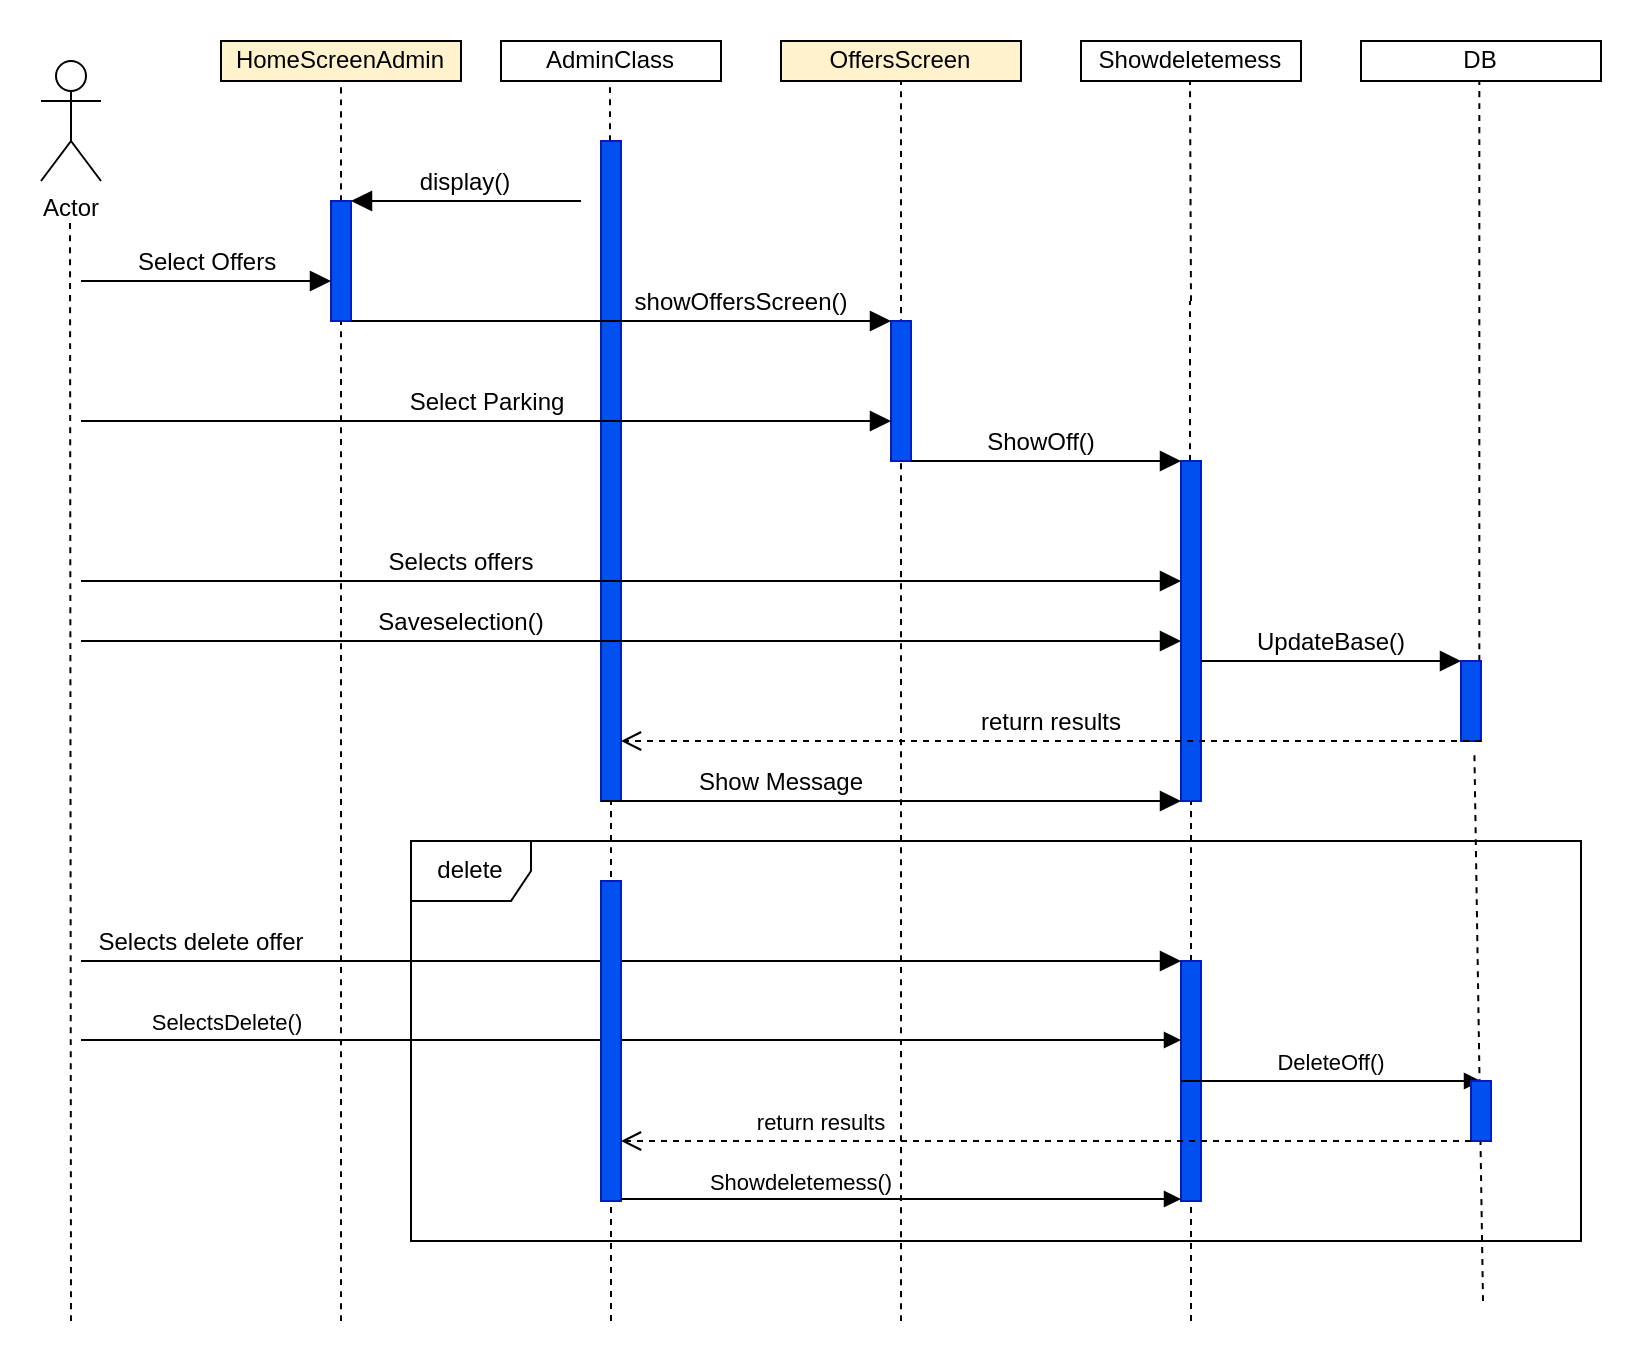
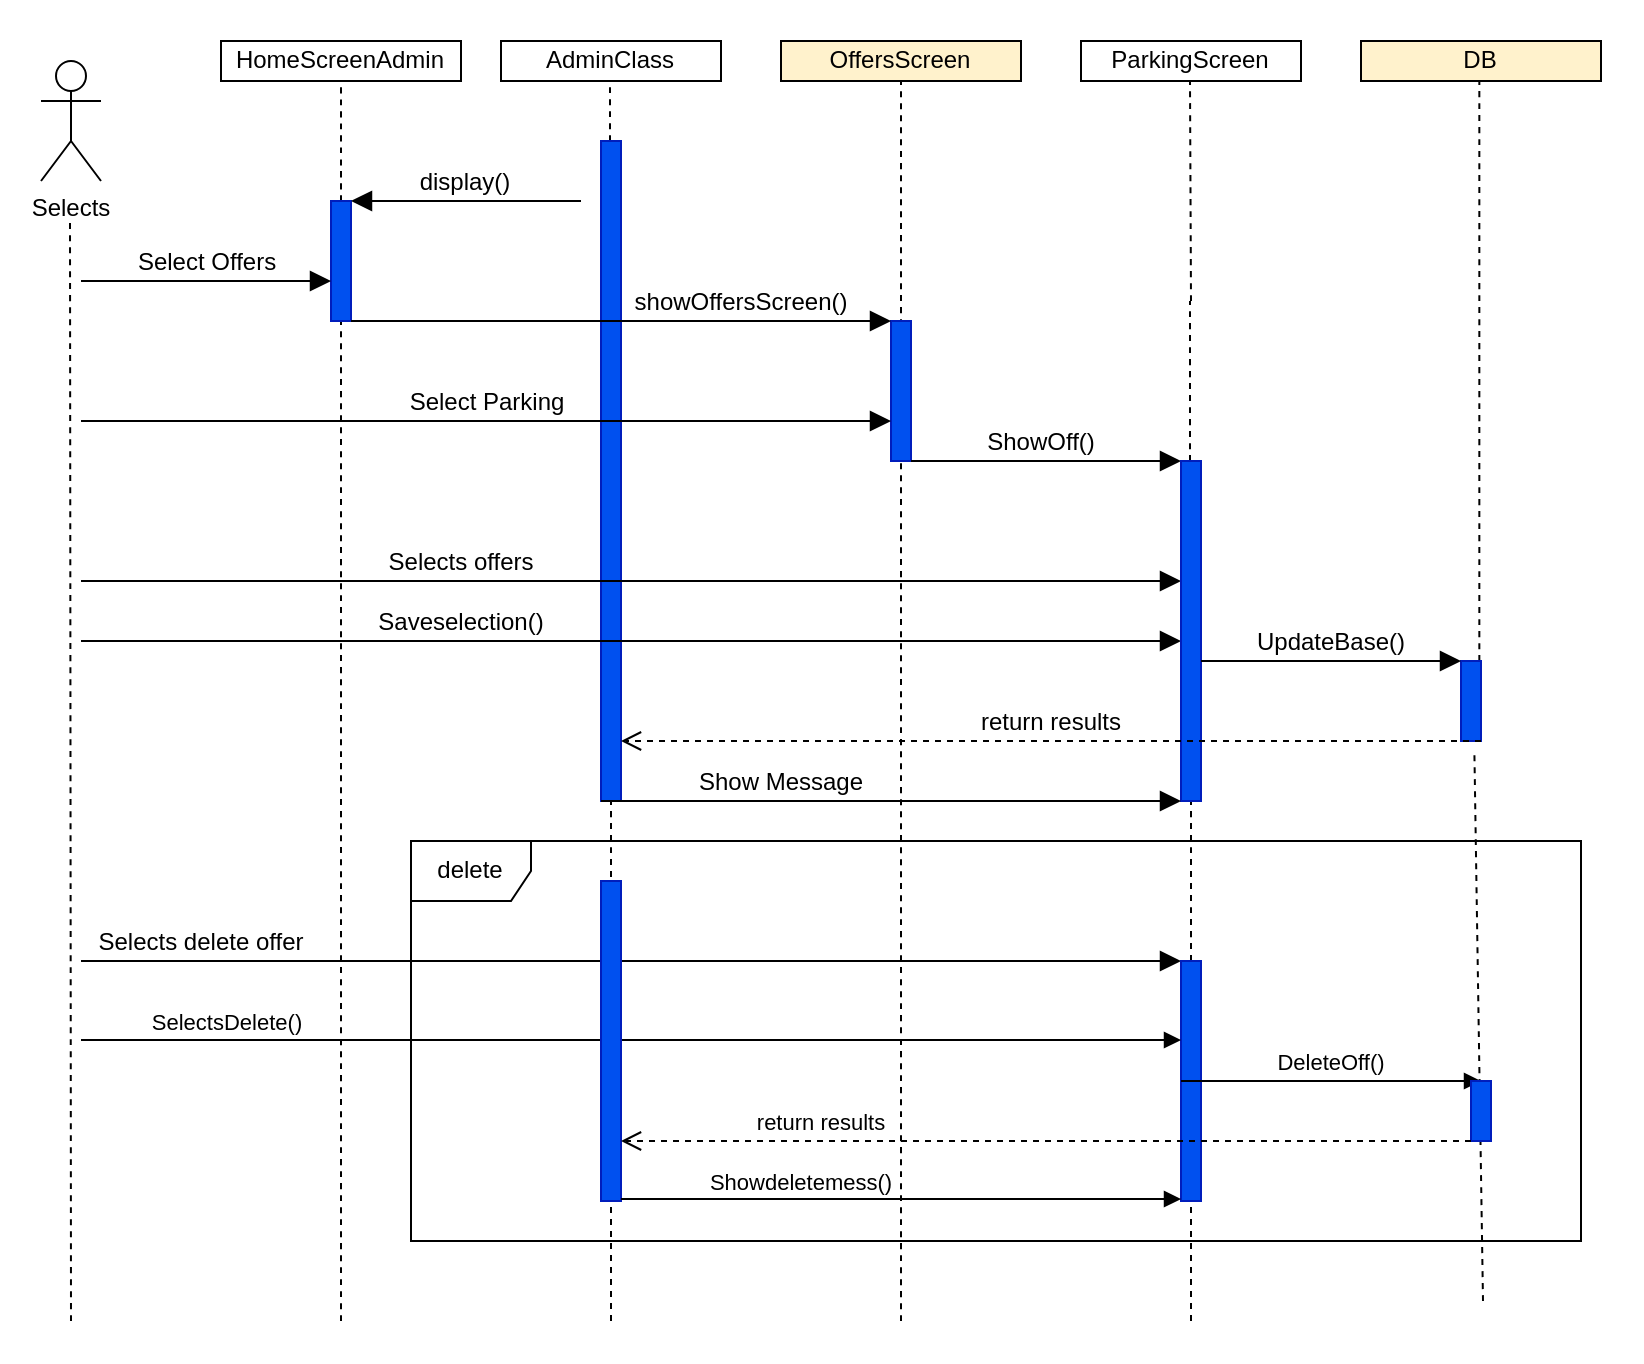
node "HomeScreenAdmin": fillcolor #fff2cc -> #ffffff
node "Showdeletemess": label "Showdeletemess" -> "ParkingScreen"
node "DB": fillcolor #ffffff -> #fff2cc
node "Actor": label "Actor" -> "Selects"
